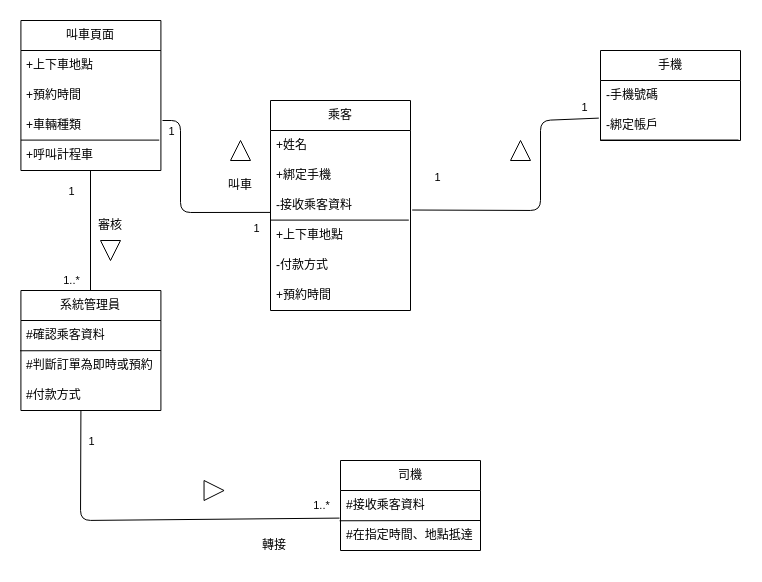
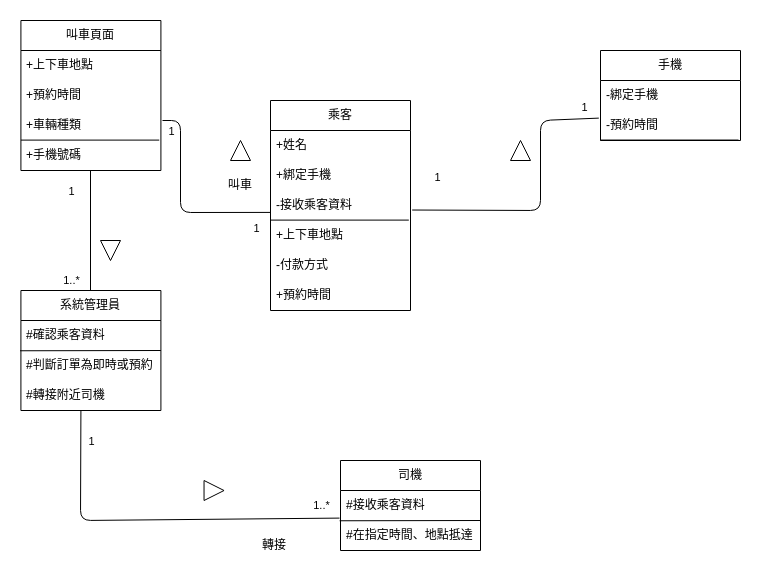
node "-手機號碼": label "-手機號碼" -> "-綁定手機"
node "-綁定帳戶": label "-綁定帳戶" -> "-預約時間"
node "+呼叫計程車": label "+呼叫計程車" -> "+手機號碼"
node "審核": removed
node "#付款方式": label "#付款方式" -> "#轉接附近司機"
